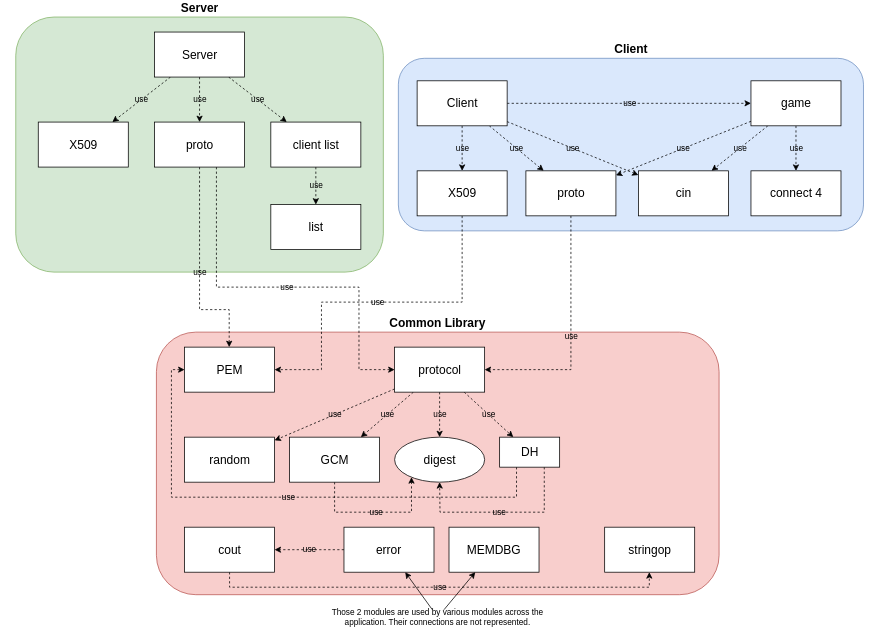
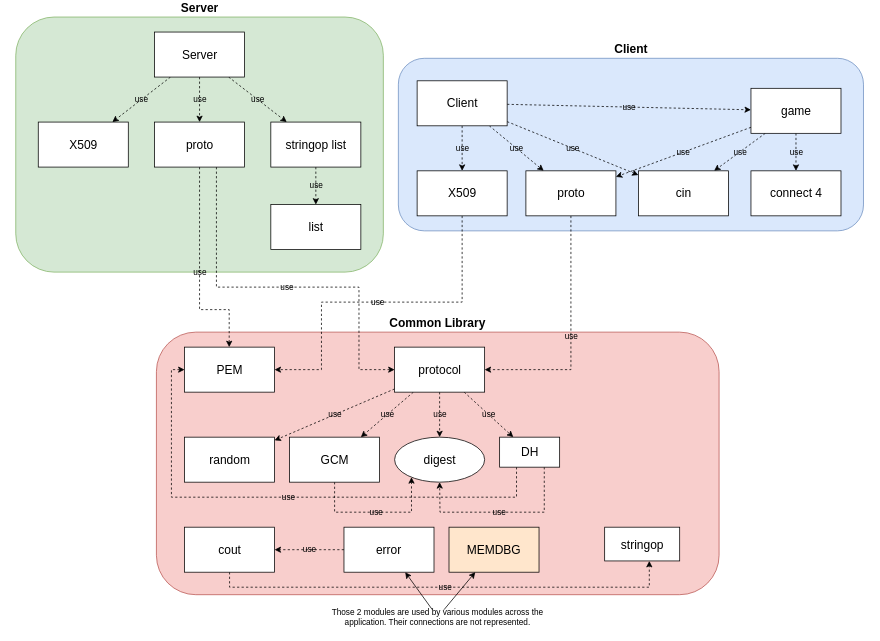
node "game": moved (796, 103) -> (796, 111)
node "client list": label "client list" -> "stringop list"
node "MEMDBG": fillcolor #ffffff -> #ffe6cc
node "stringop": size 90x45 -> 75x34
